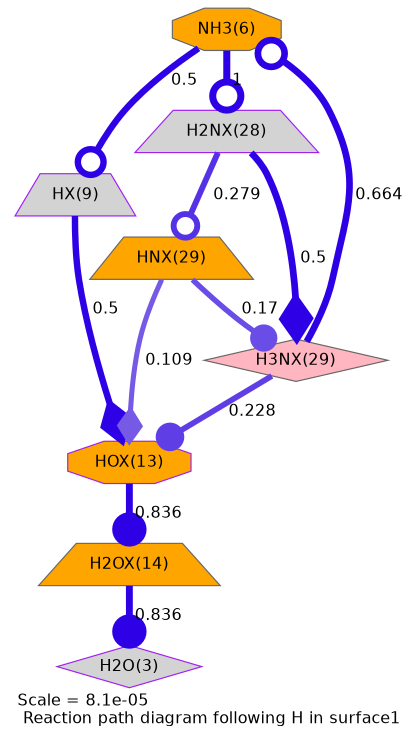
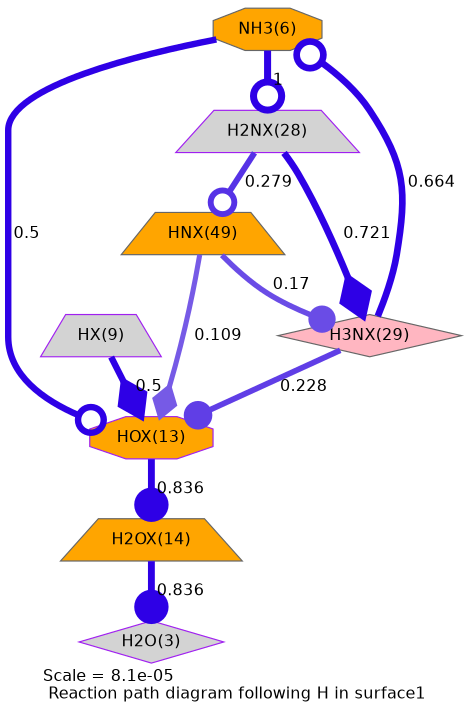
edge "NH3(6)" -> "HX(9)": now "NH3(6)" -> "HOX(13)"
node "HNX(29)": label "HNX(29)" -> "HNX(49)"
edge "H2NX(28)" -> "H3NX(29)": label " 0.5" -> " 0.721"
